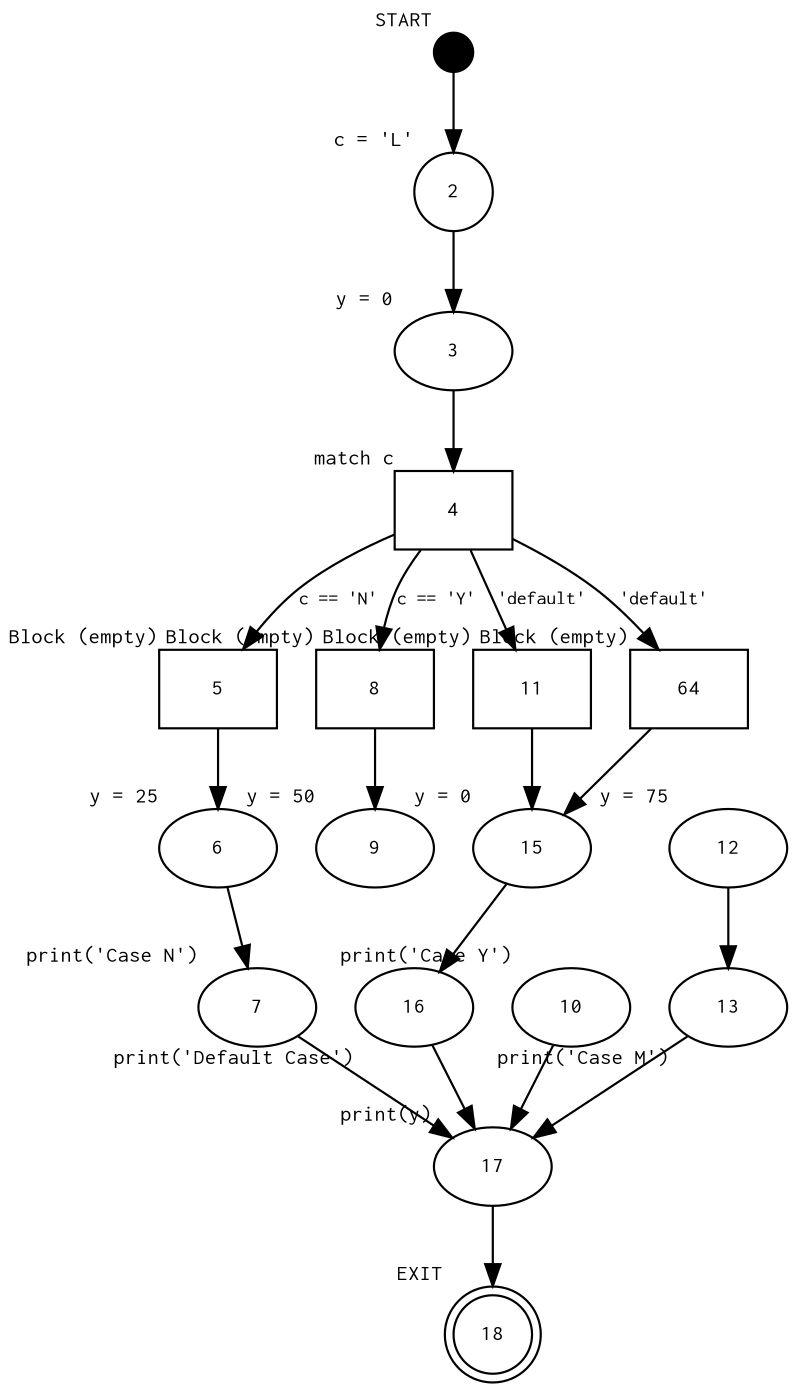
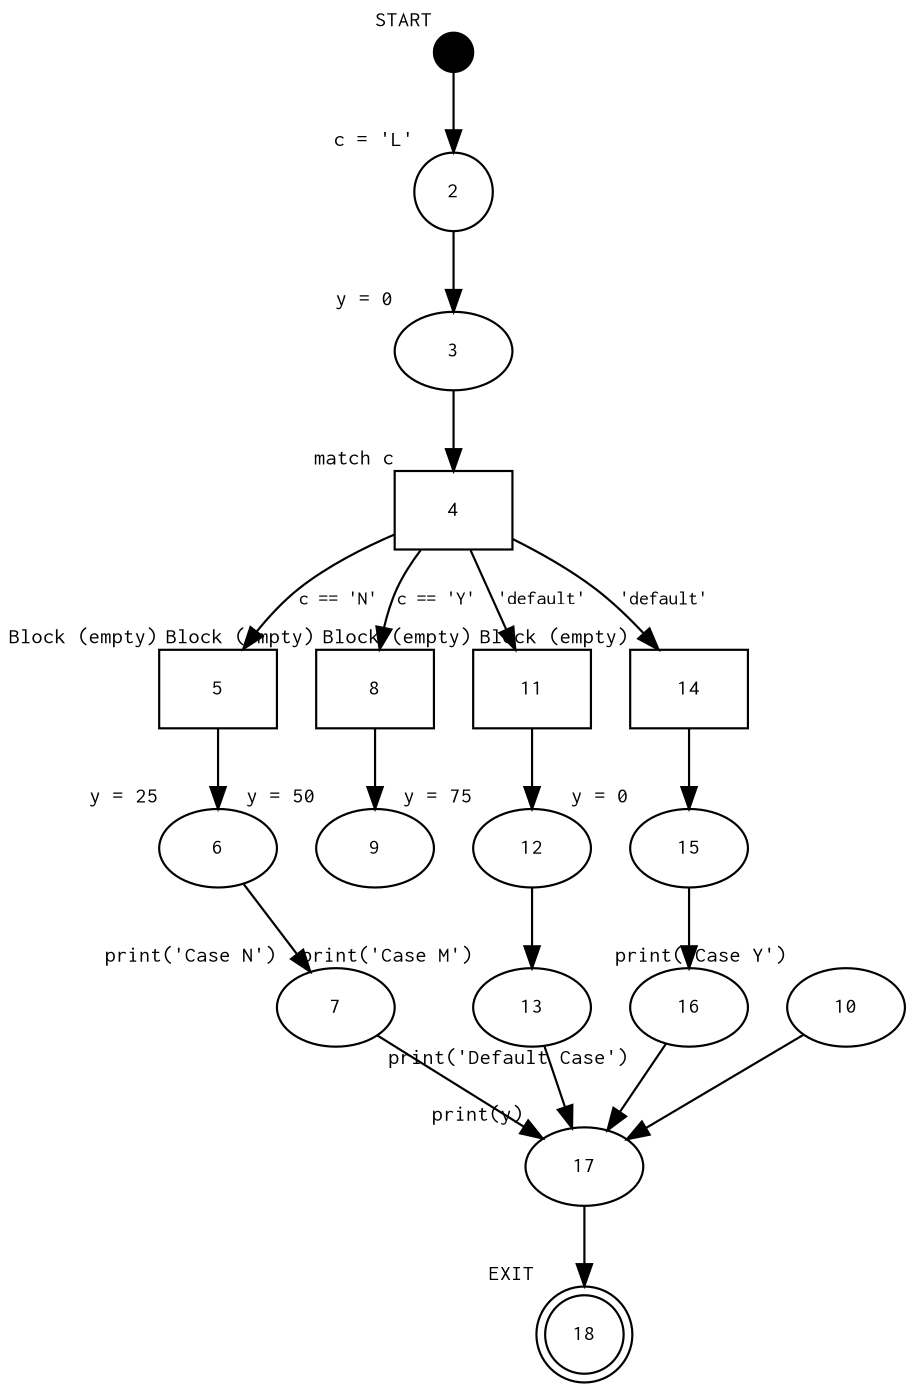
node "64 Block (empty)": label "64 Block (empty)" -> "14 Block (empty)"
edge "11 Block (empty)" -> "15 y = 0": now "11 Block (empty)" -> "12 y = 75"
